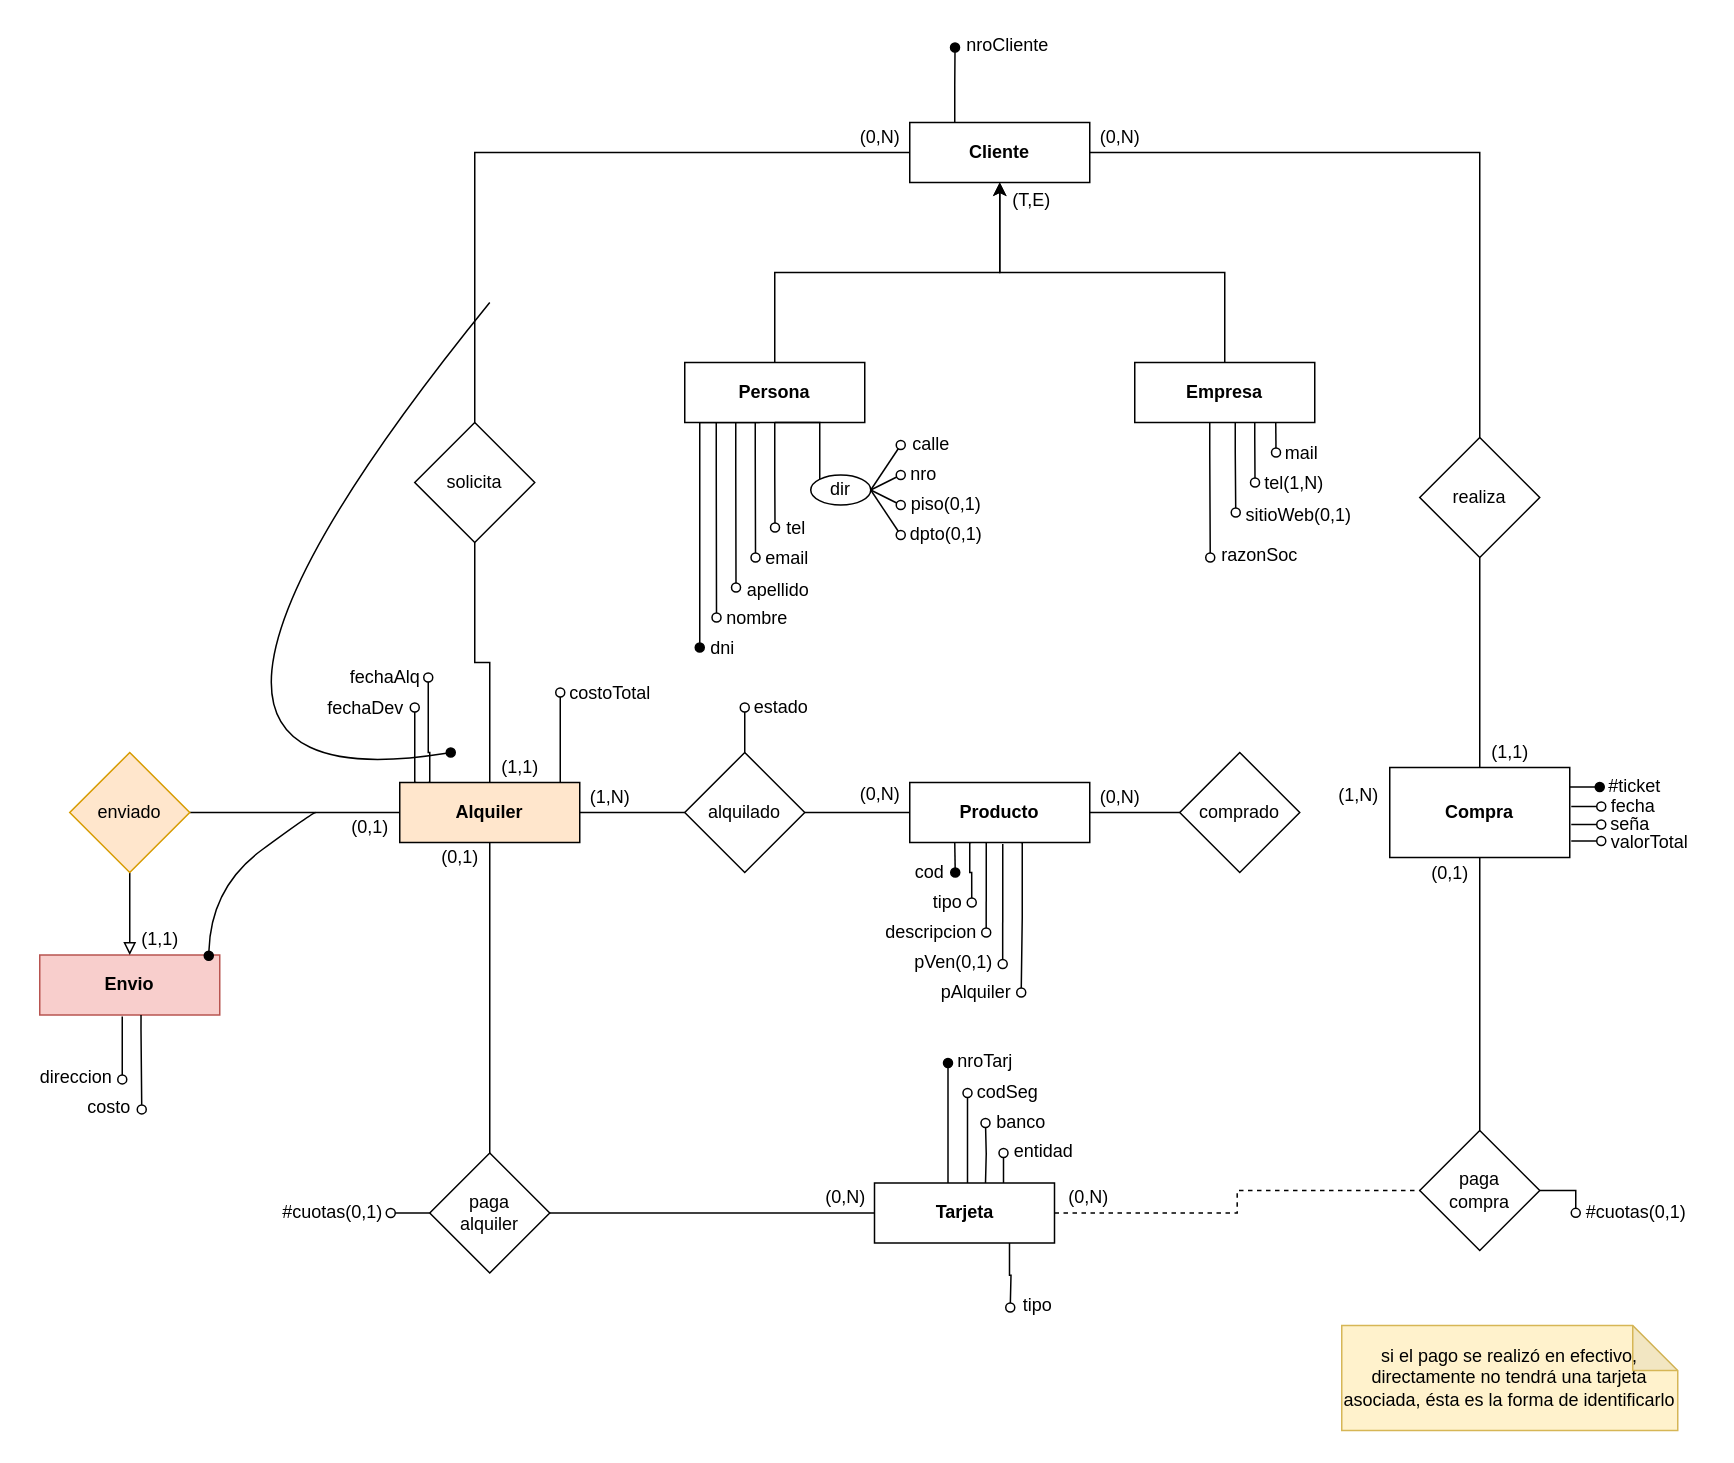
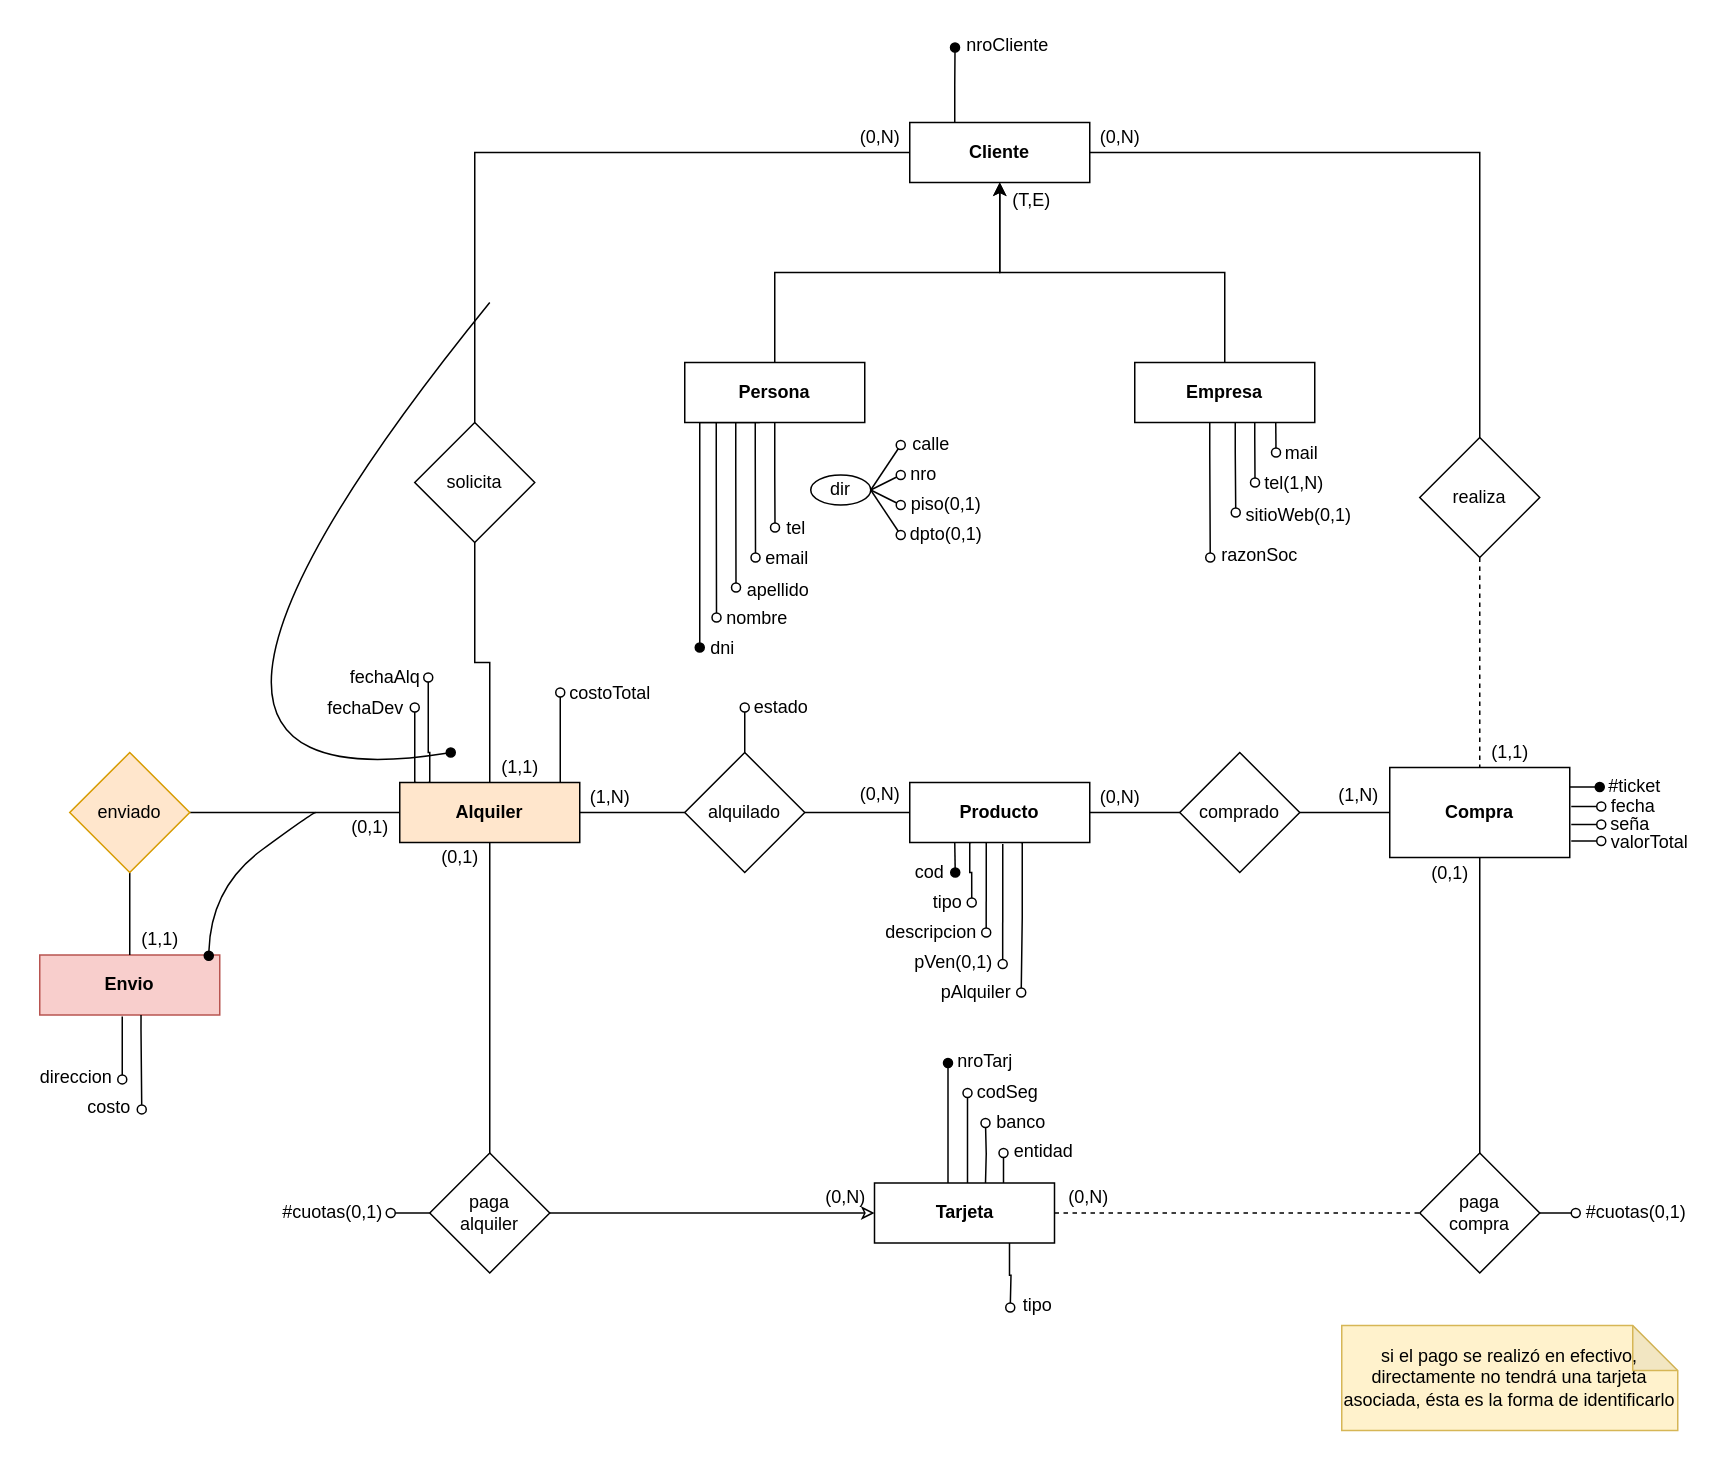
edge "Persona" -- "dir": removed
edge "realiza" -- "Compra": style solid -> dashed
edge "comprado" -- "Compra": added
edge "enviado" -> "Envio": arrowhead block -> none
node "paga compra": moved (1480, 1190) -> (1480, 1213)
edge "paga alquiler" -- "Tarjeta": arrowhead none -> classic
